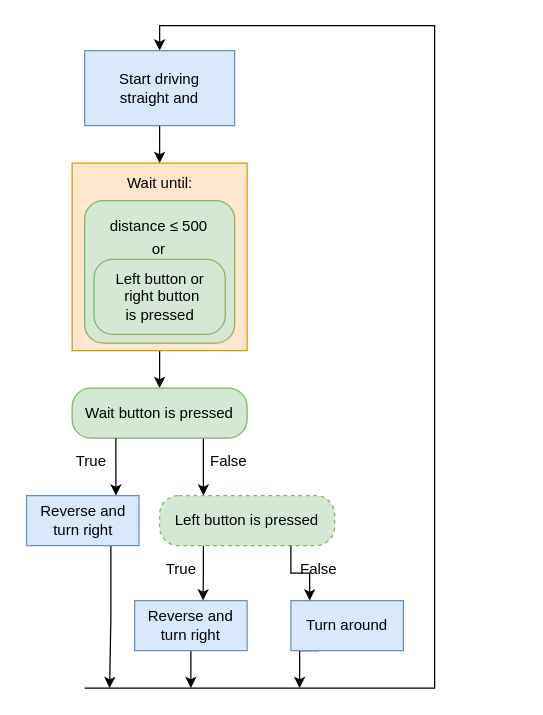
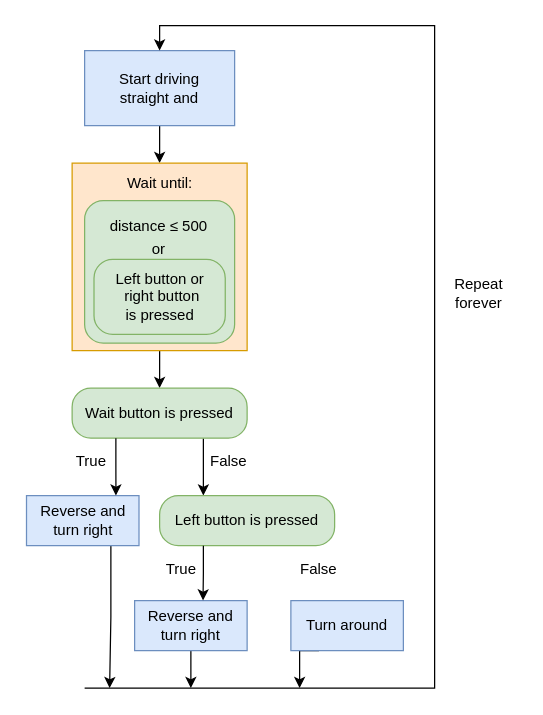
node "Repeat forever": added
node "Left button is pressed": style dashed -> solid
edge "Left button is pressed" -> "Turn around": removed
